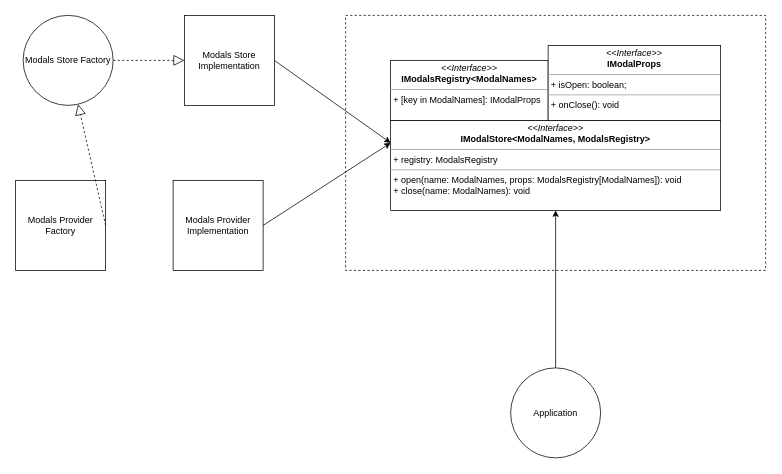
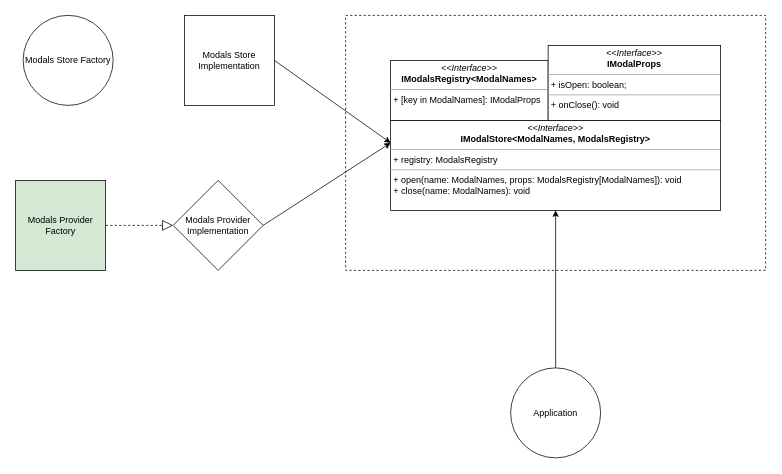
edge "Modals Store Factory" -> "Modals Store Implementation": removed
edge "Modals Provider Factory" -> "Modals Store Factory": now "Modals Provider Factory" -> "Modals Provider Implementation"
node "Modals Provider Factory": fillcolor #ffffff -> #d5e8d4
node "Modals Provider Implementation": shape rectangle -> diamond
